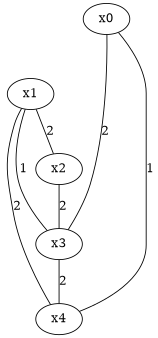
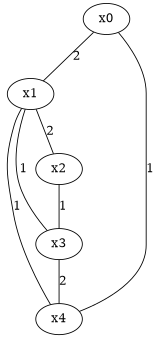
edge "x0" -- "x3": now "x0" -- "x1"
edge "x1" -- "x4": label "2" -> "1"
edge "x2" -- "x3": label "2" -> "1"
